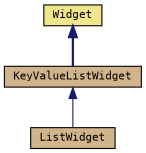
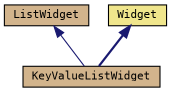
edge "ListWidget" -> "KeyValueListWidget": reversed
